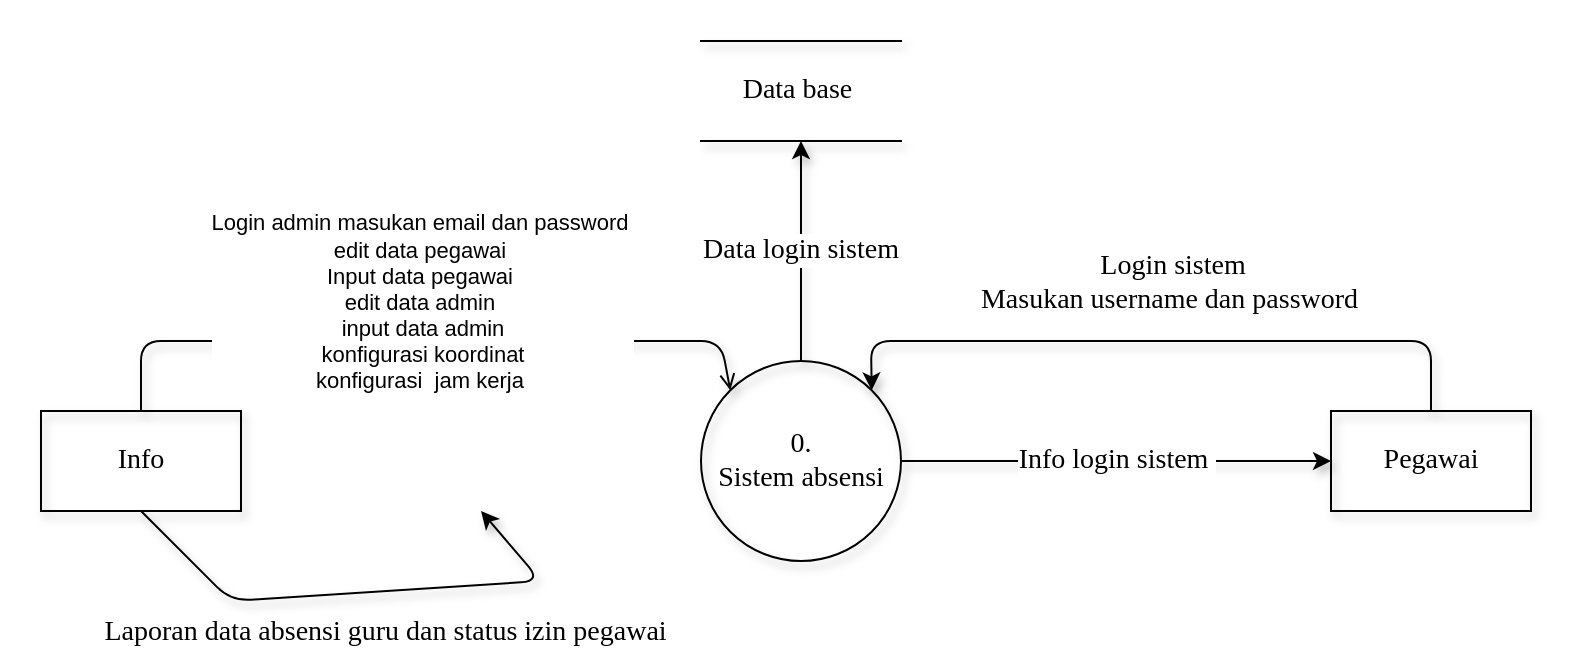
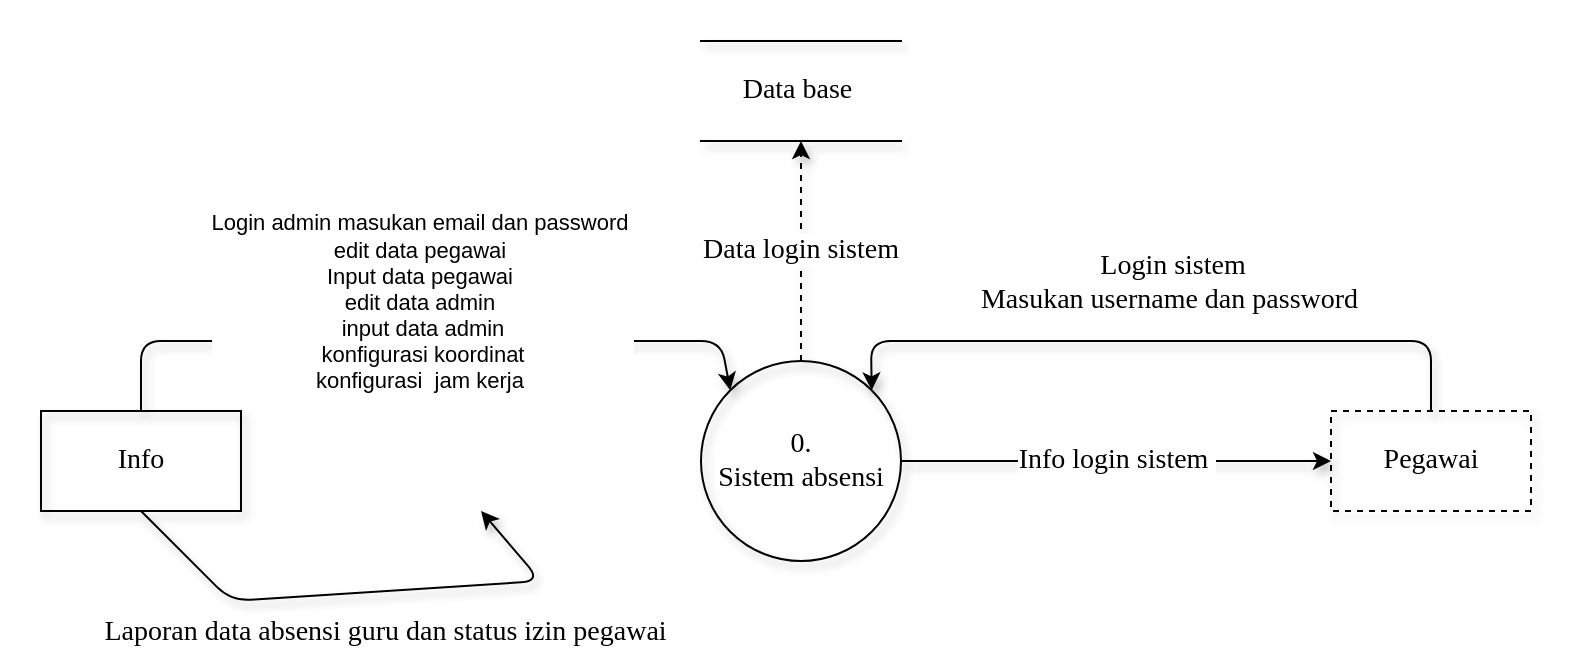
edge "0. Sistem absensi" -> "Data base": style solid -> dashed
edge "Info" -> "0. Sistem absensi": arrowhead open -> classic
node "Pegawai": style solid -> dashed
